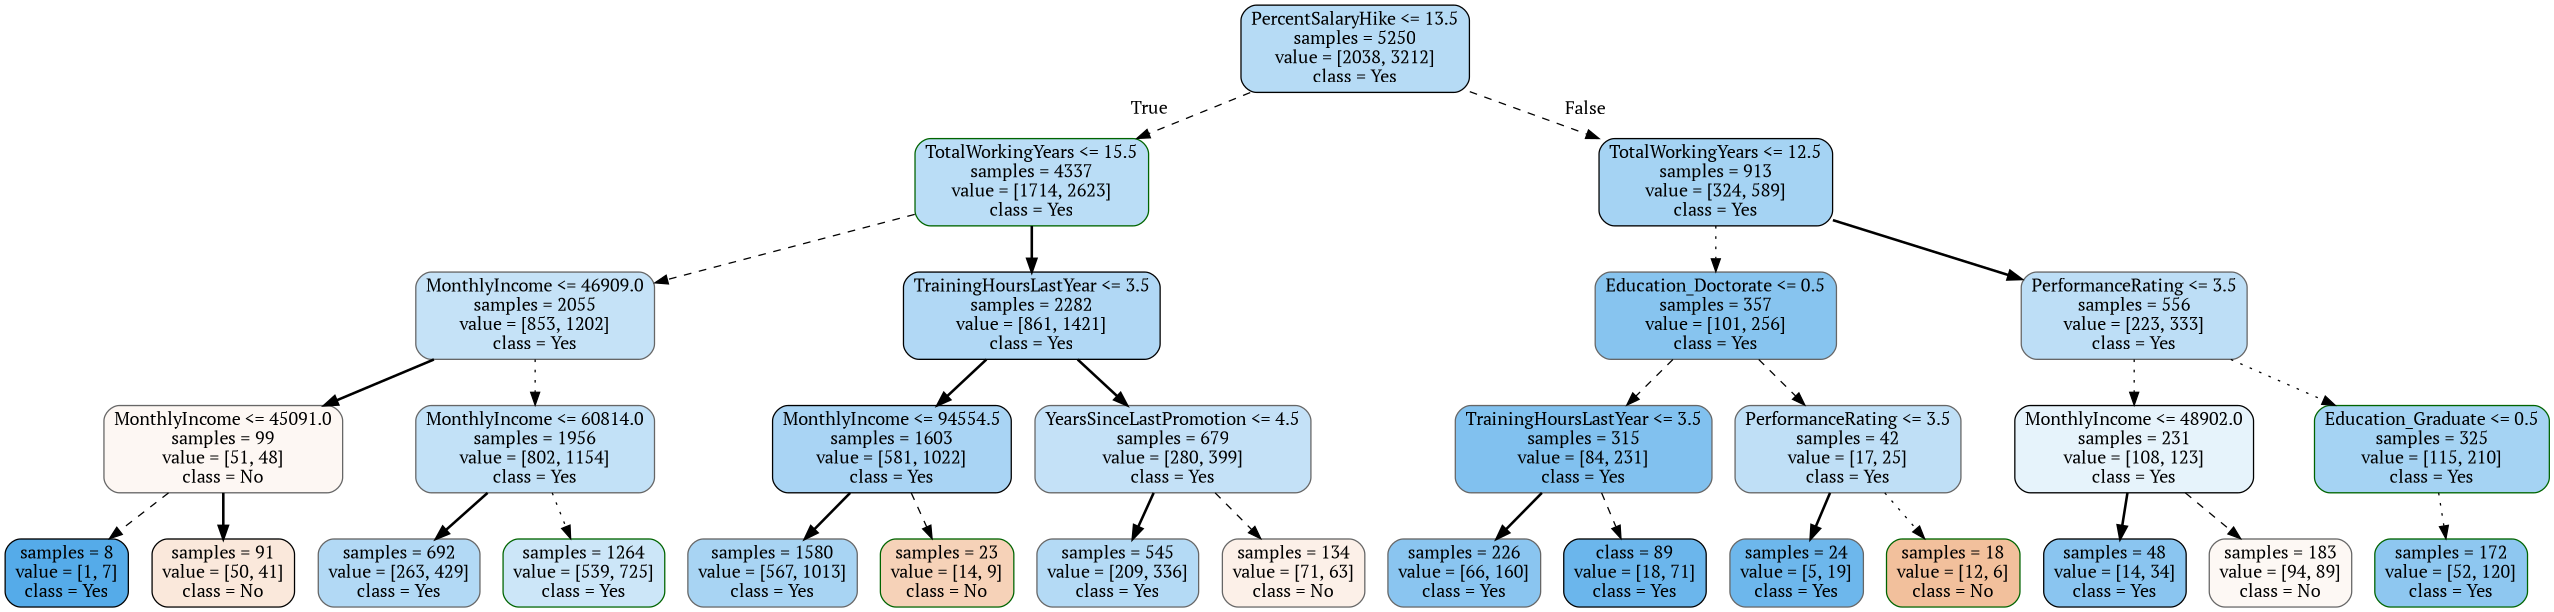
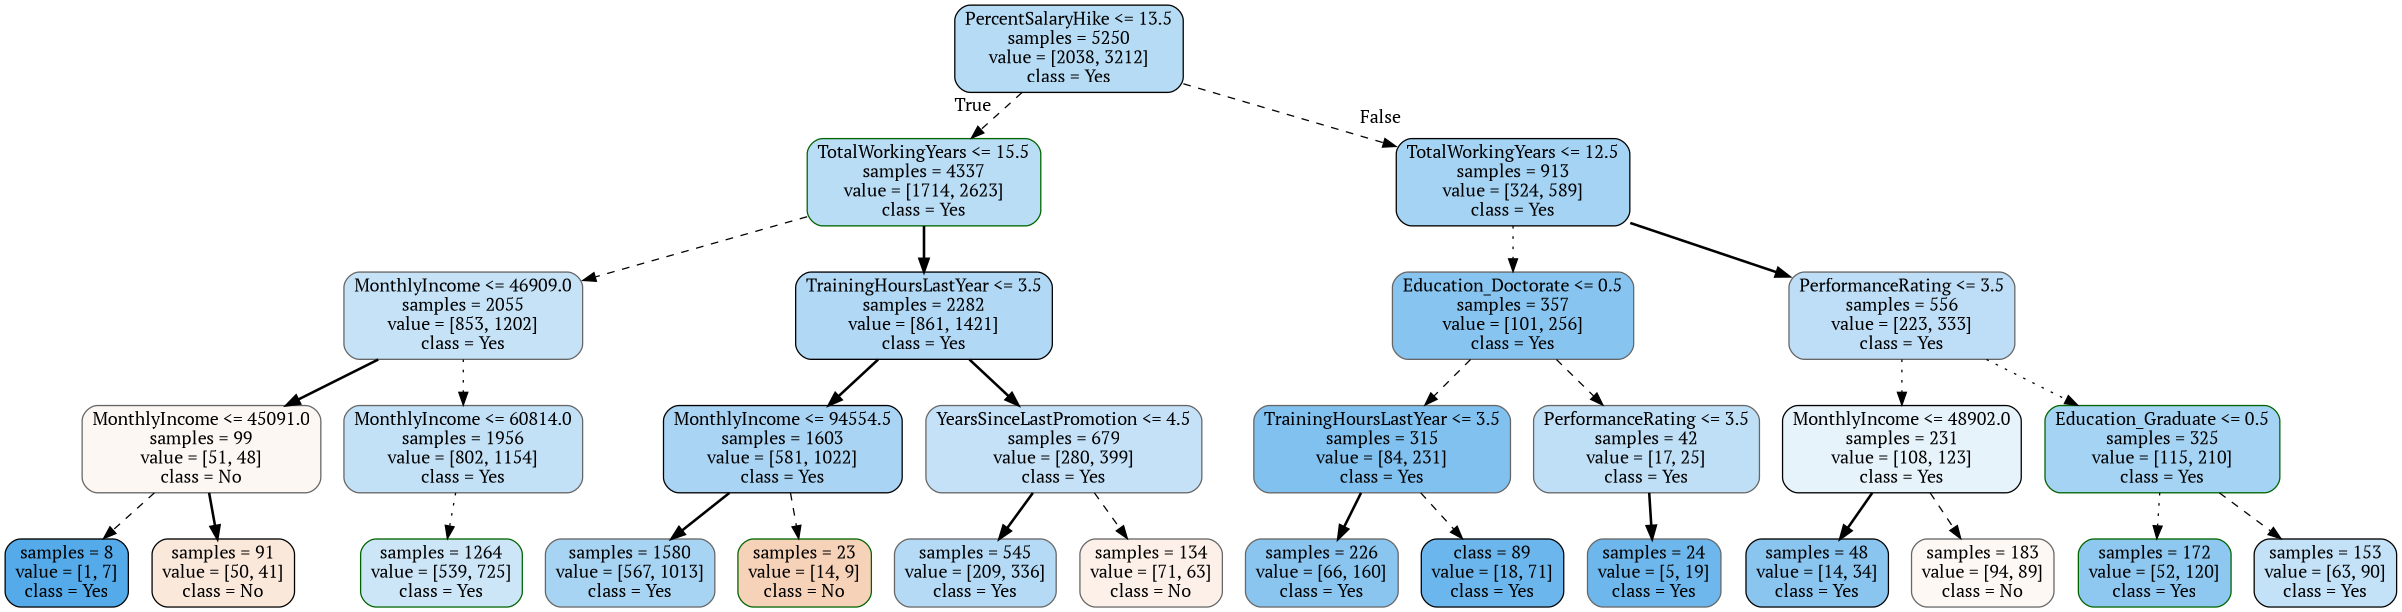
node "samples = 692 value = [263, 429] class = Yes": removed
node "samples = 18 value = [12, 6] class = No": removed
node "samples = 153 value = [63, 90] class = Yes": added
